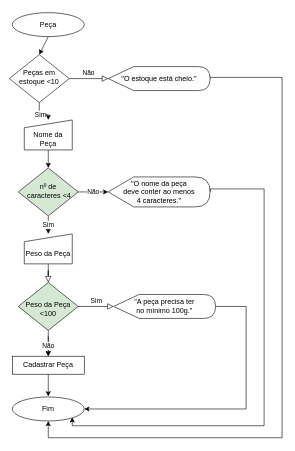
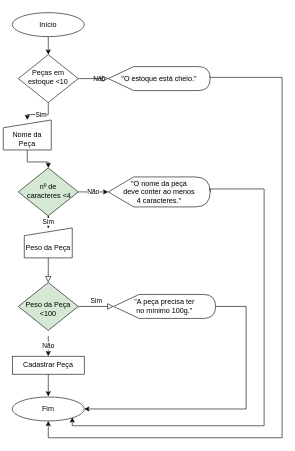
node "Peça": label "Peça" -> "Início"
node "Peças em estoque <10": moved (39, 78) -> (48, 78)
node "Nome da Peça": moved (48, 135) -> (27, 135)
node "Peso da Peça": moved (48, 249) -> (48, 243)
edge "Peso da Peça <100" -> "Cadastrar Peça": removed
